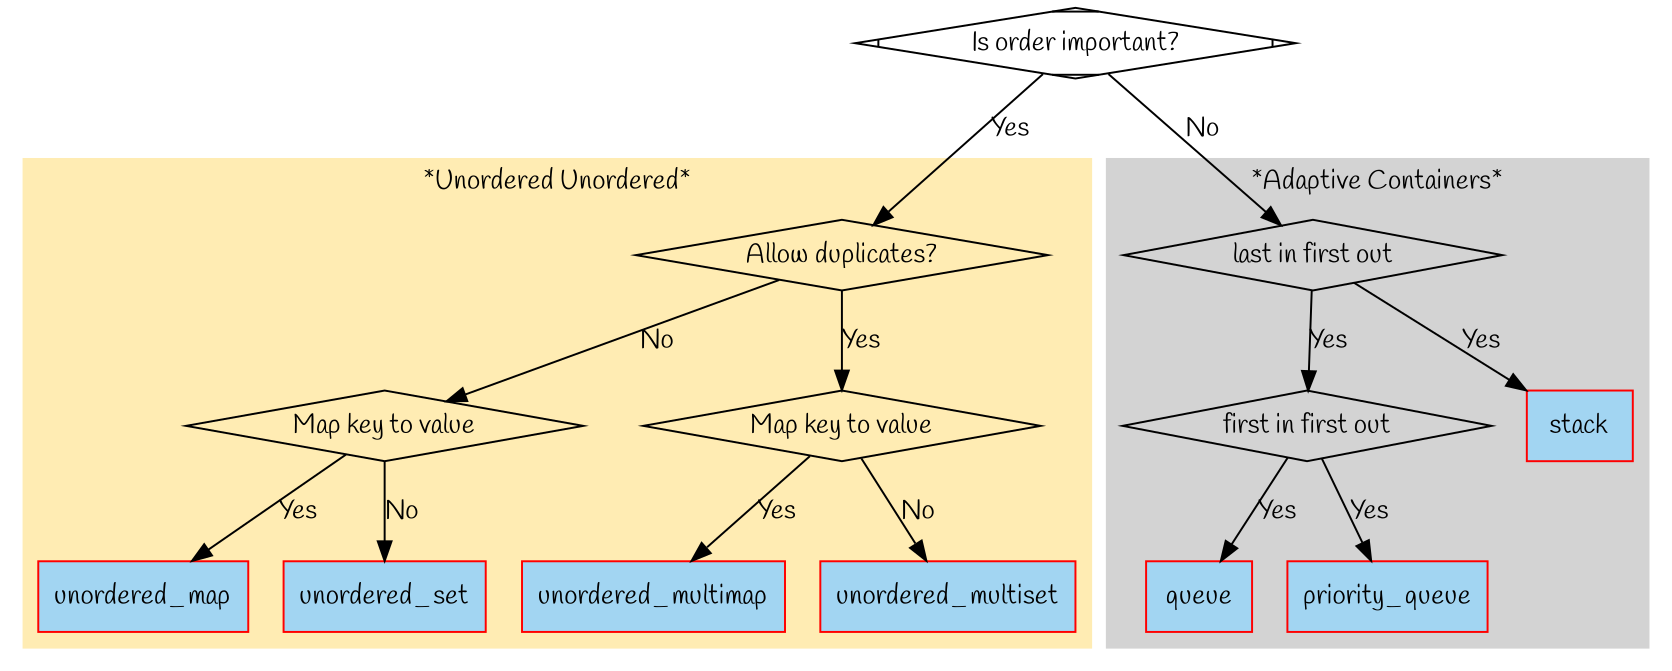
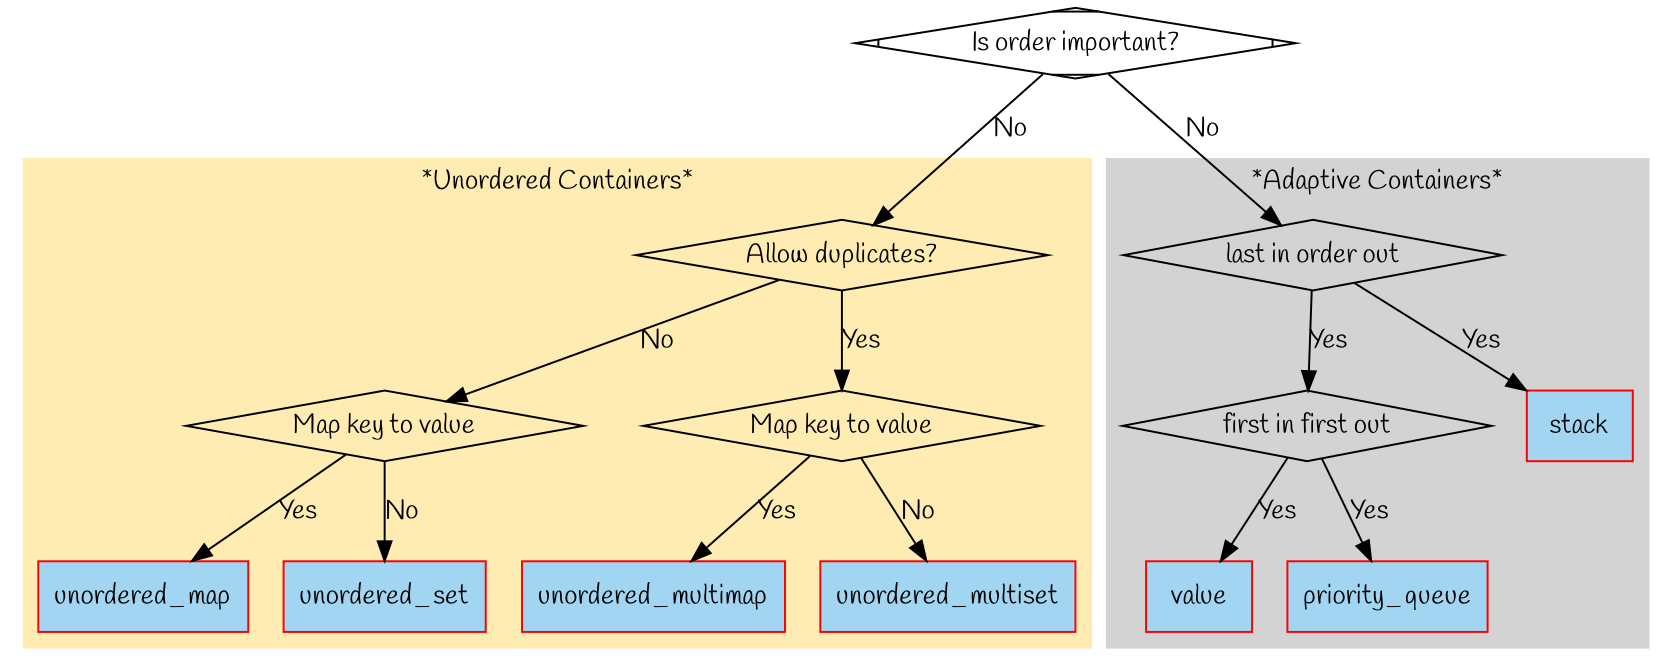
edge "Is order important?" -> "Allow duplicates?": label "Yes" -> "No"
cluster "*Unordered Unordered*": label "*Unordered Unordered*" -> "*Unordered Containers*"
node "last in first out": label "last in first out" -> "last in order out"
node "queue": label "queue" -> "value"
